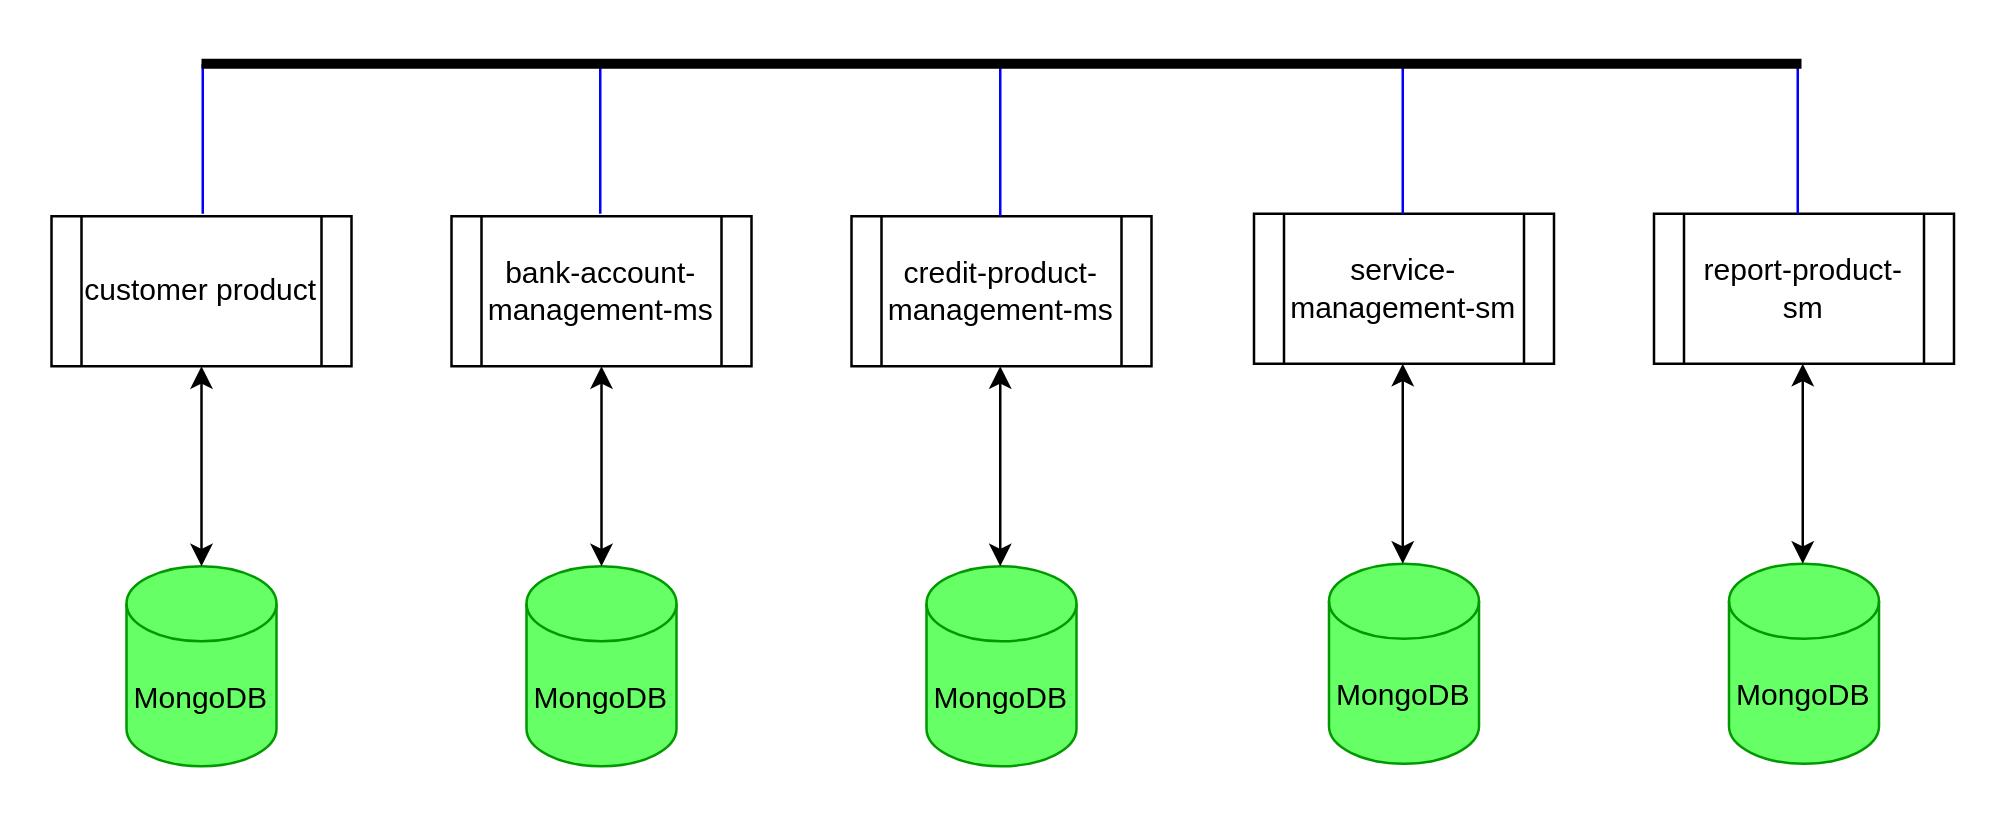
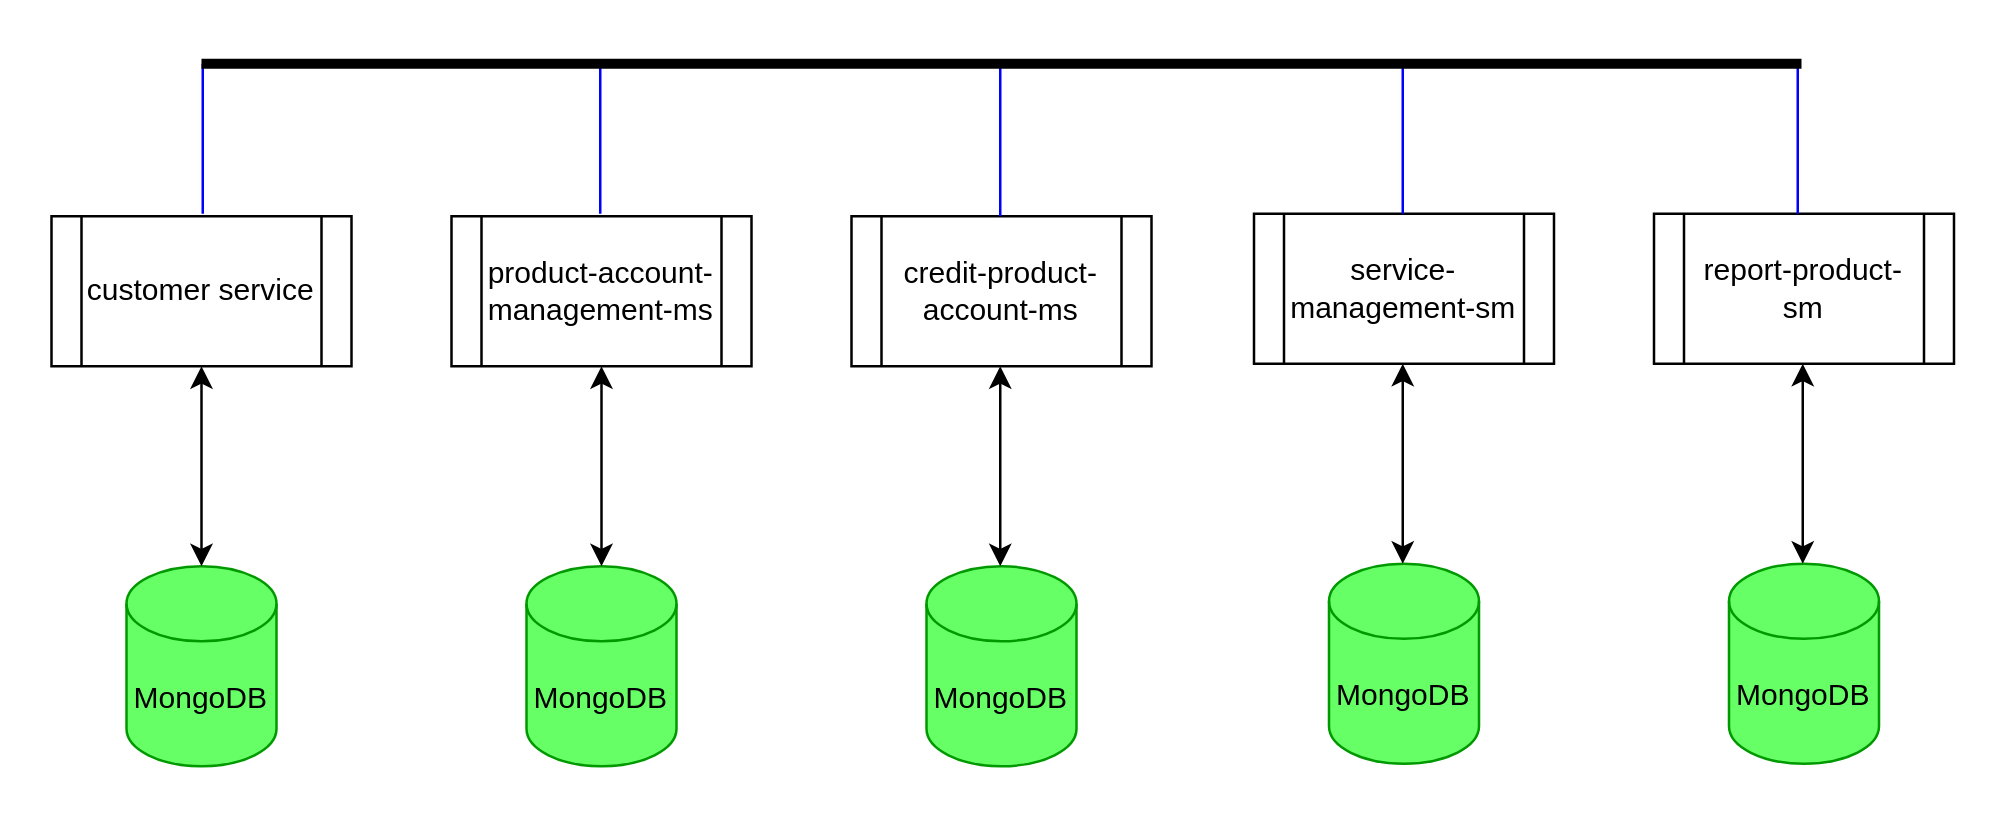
node "customer product": label "customer product" -> "customer service"
node "bank-account-management-ms": label "bank-account-management-ms" -> "product-account-management-ms"
node "credit-product-management-ms": label "credit-product-management-ms" -> "credit-product-account-ms"
